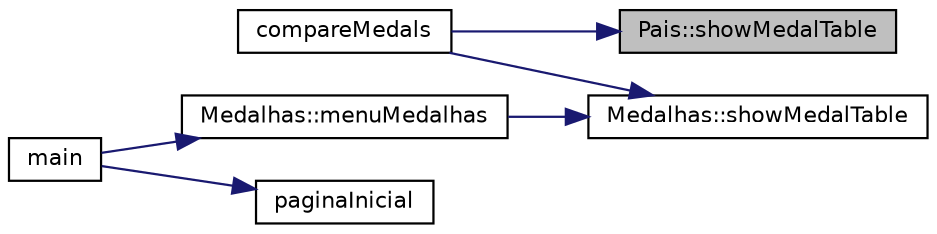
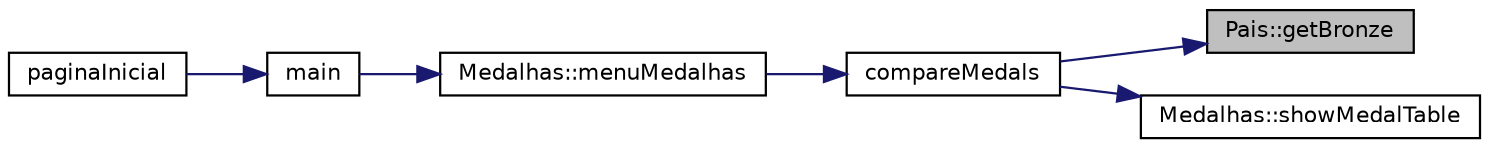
node "Pais::showMedalTable": label "Pais::showMedalTable" -> "Pais::getBronze"
edge "Medalhas::menuMedalhas" -> "Medalhas::showMedalTable": now "Medalhas::menuMedalhas" -> "compareMedals"
edge "main" -> "paginaInicial": reversed
